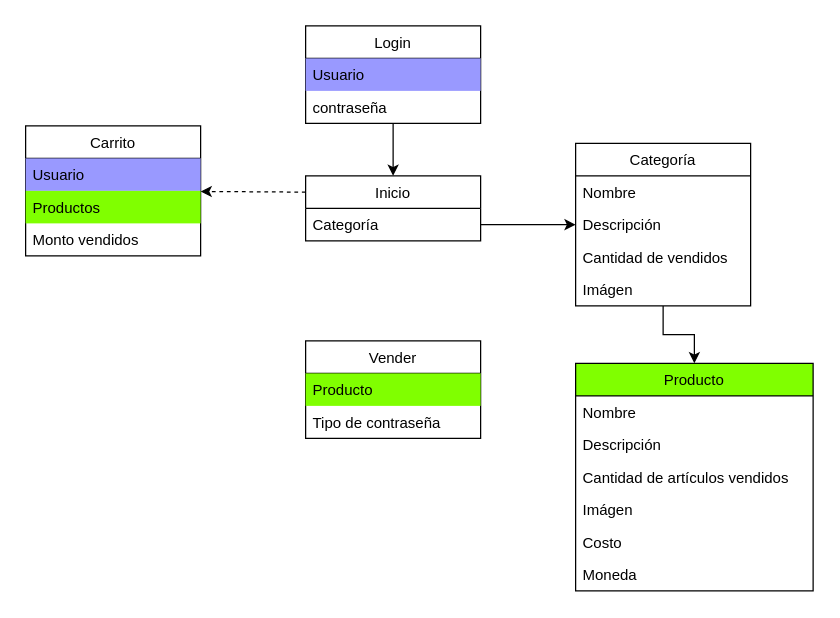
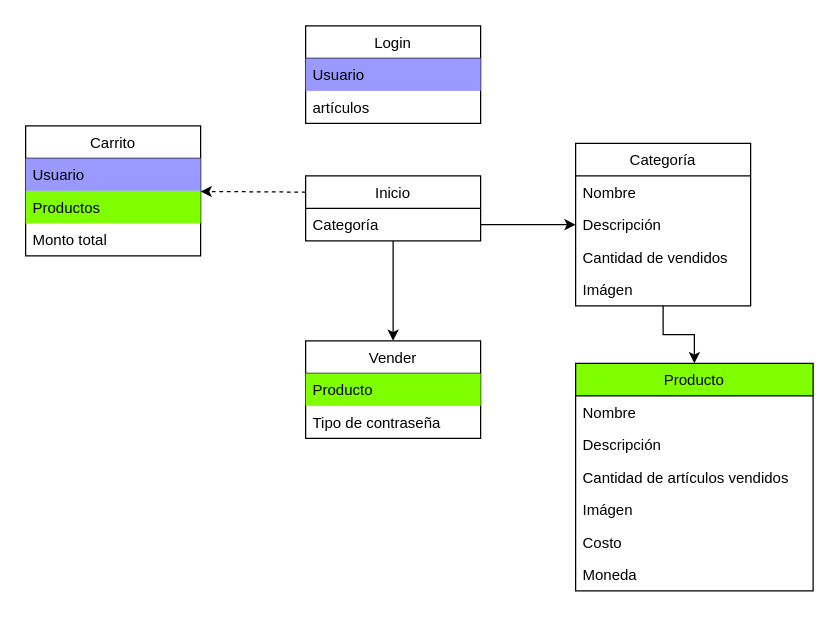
node "contraseña": label "contraseña" -> "artículos"
edge "Login" -> "Inicio": removed
node "Monto vendidos": label "Monto vendidos" -> "Monto total"
edge "Inicio" -> "Vender": added
